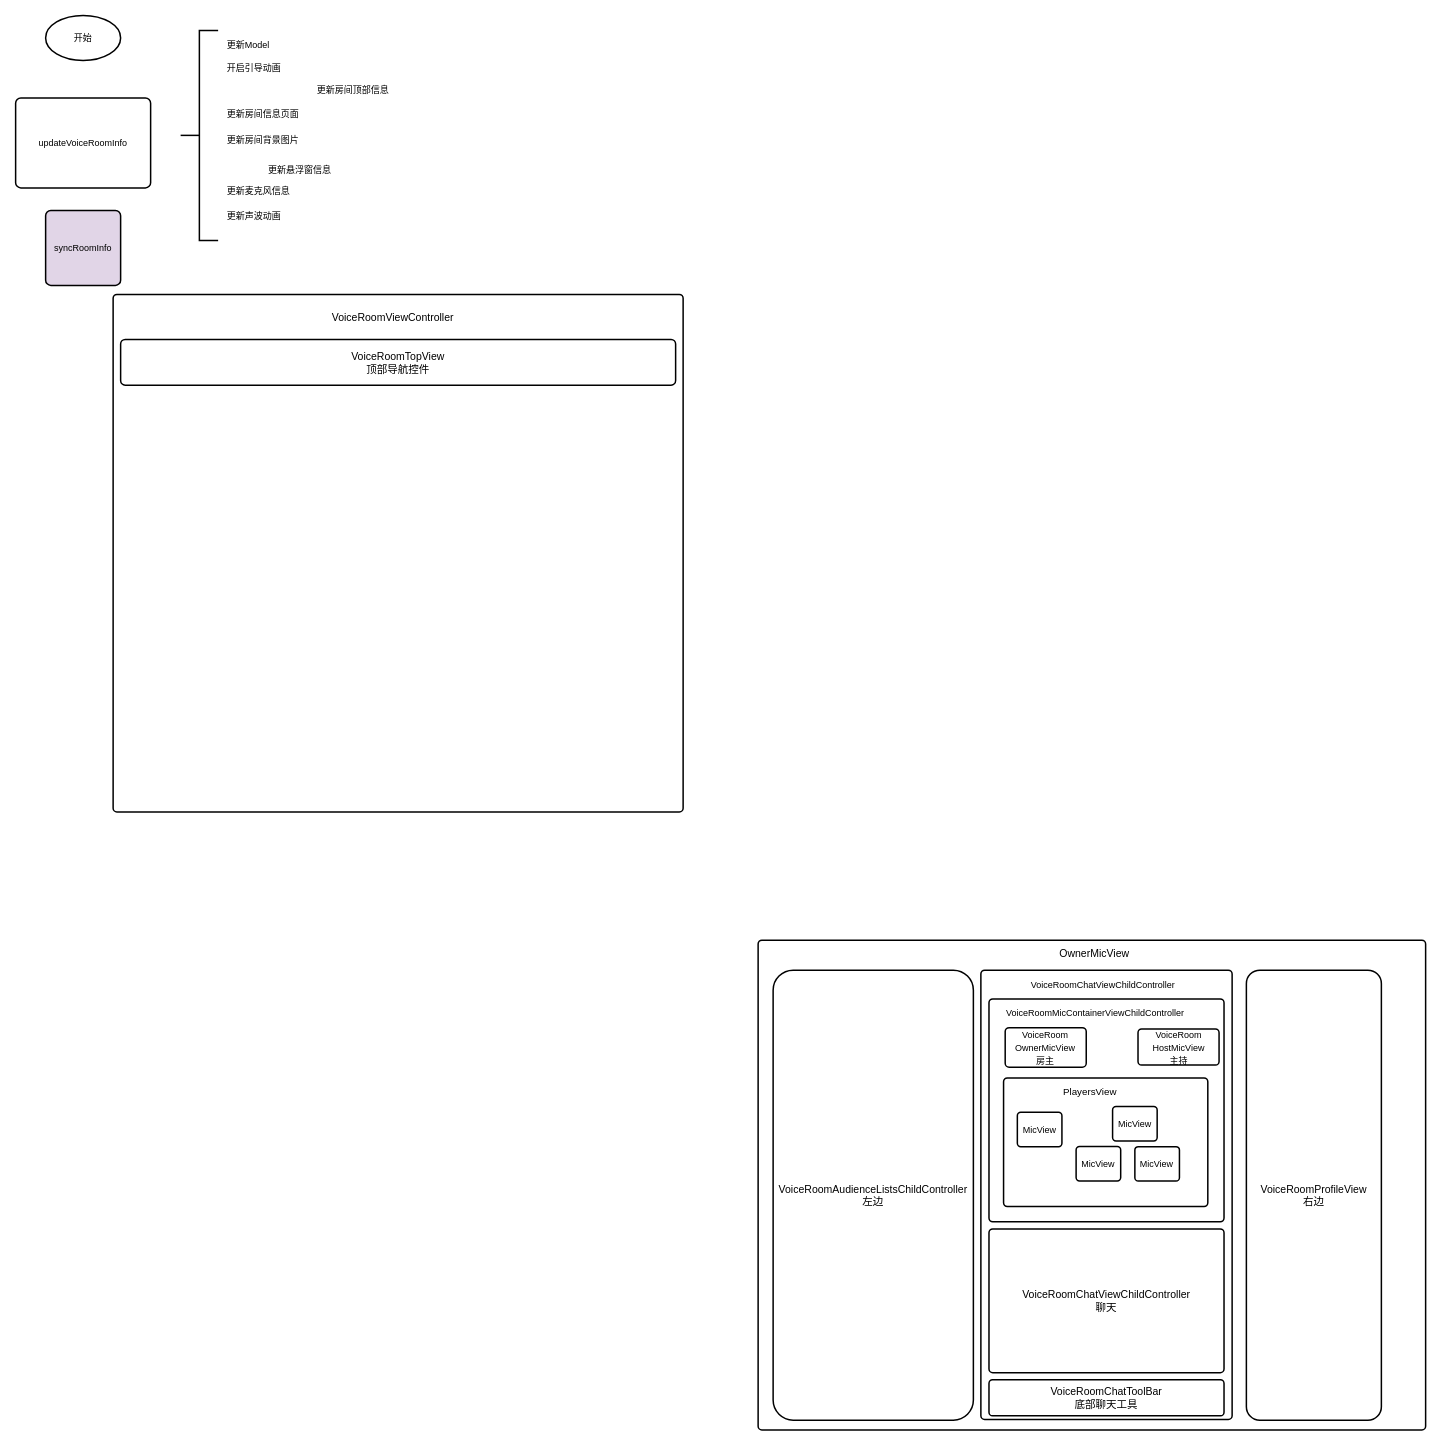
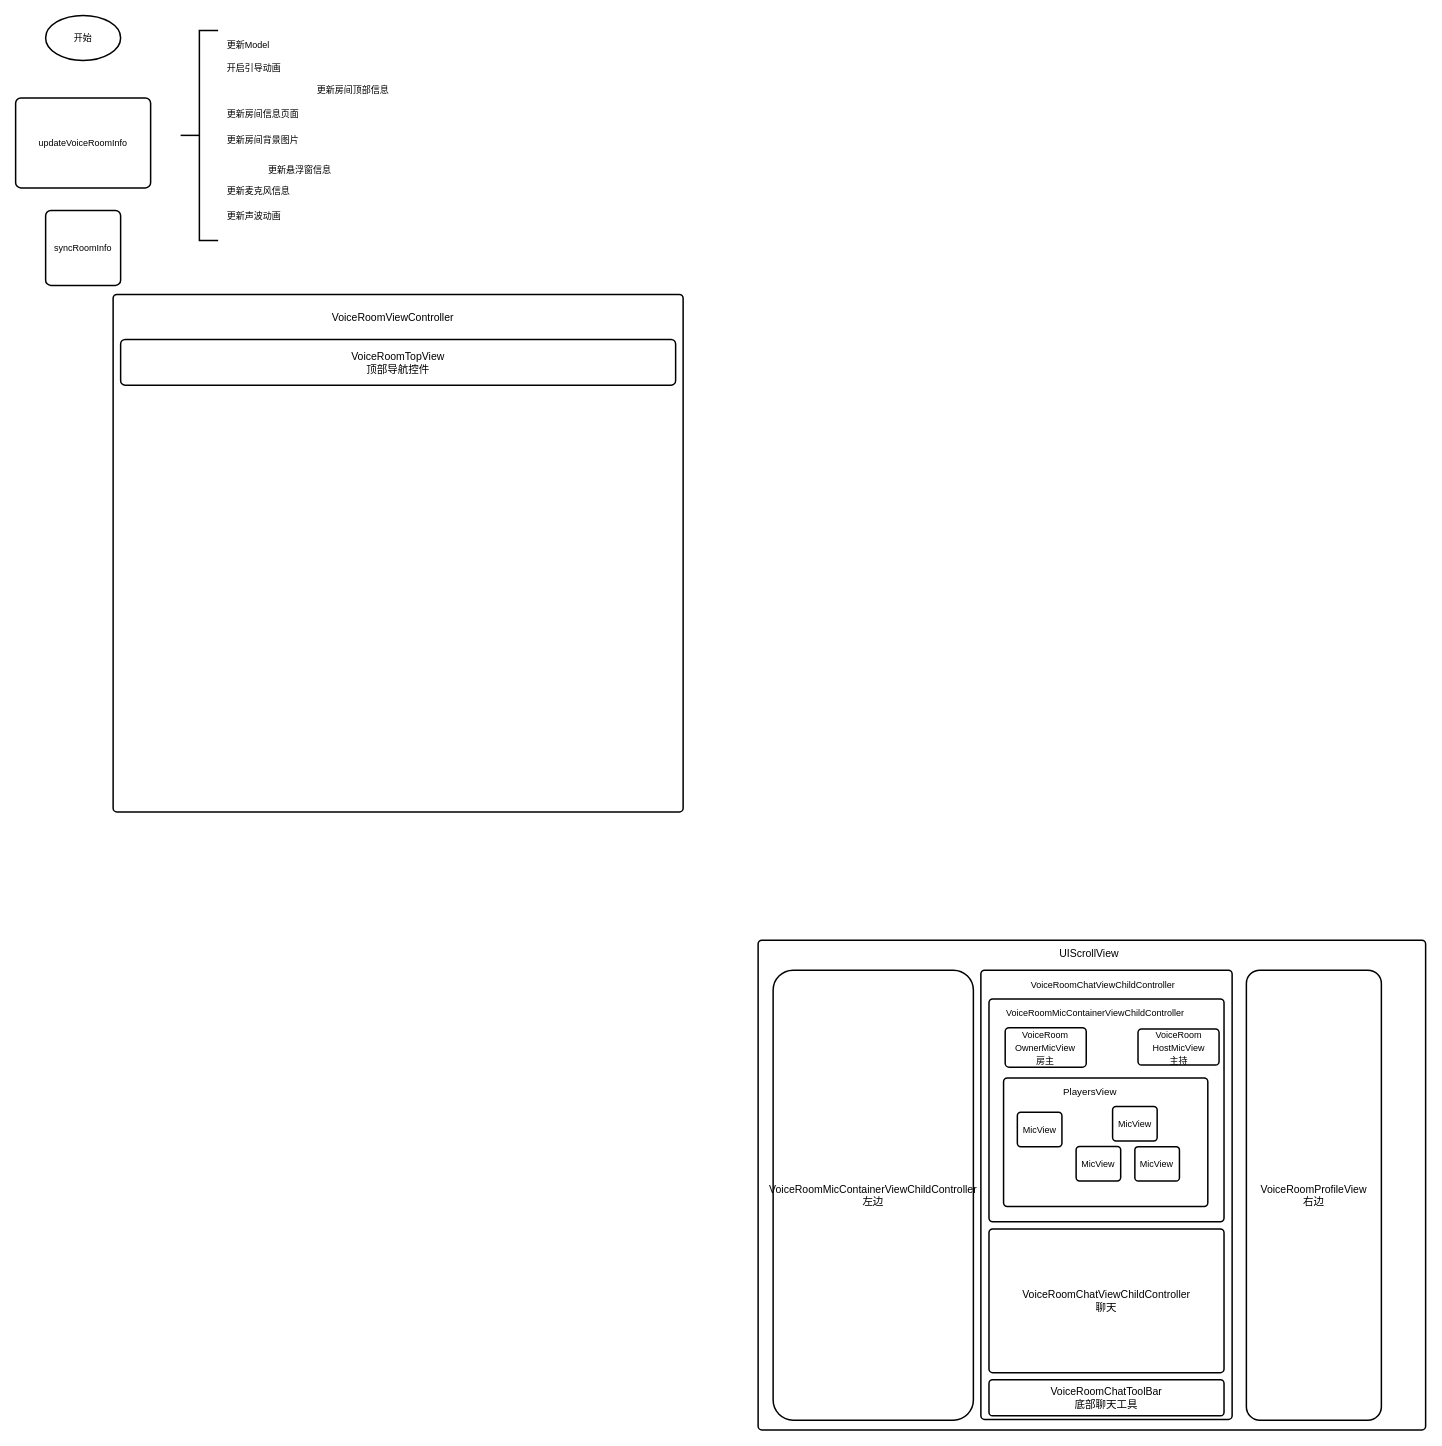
node "syncRoomInfo": fillcolor #e1d5e7 -> #ffffff
node "OwnerMicView": label "OwnerMicView" -> "UIScrollView"
node "VoiceRoomAudienceListsChildController 左边": label "VoiceRoomAudienceListsChildController 左边" -> "VoiceRoomMicContainerViewChildController 左边"
